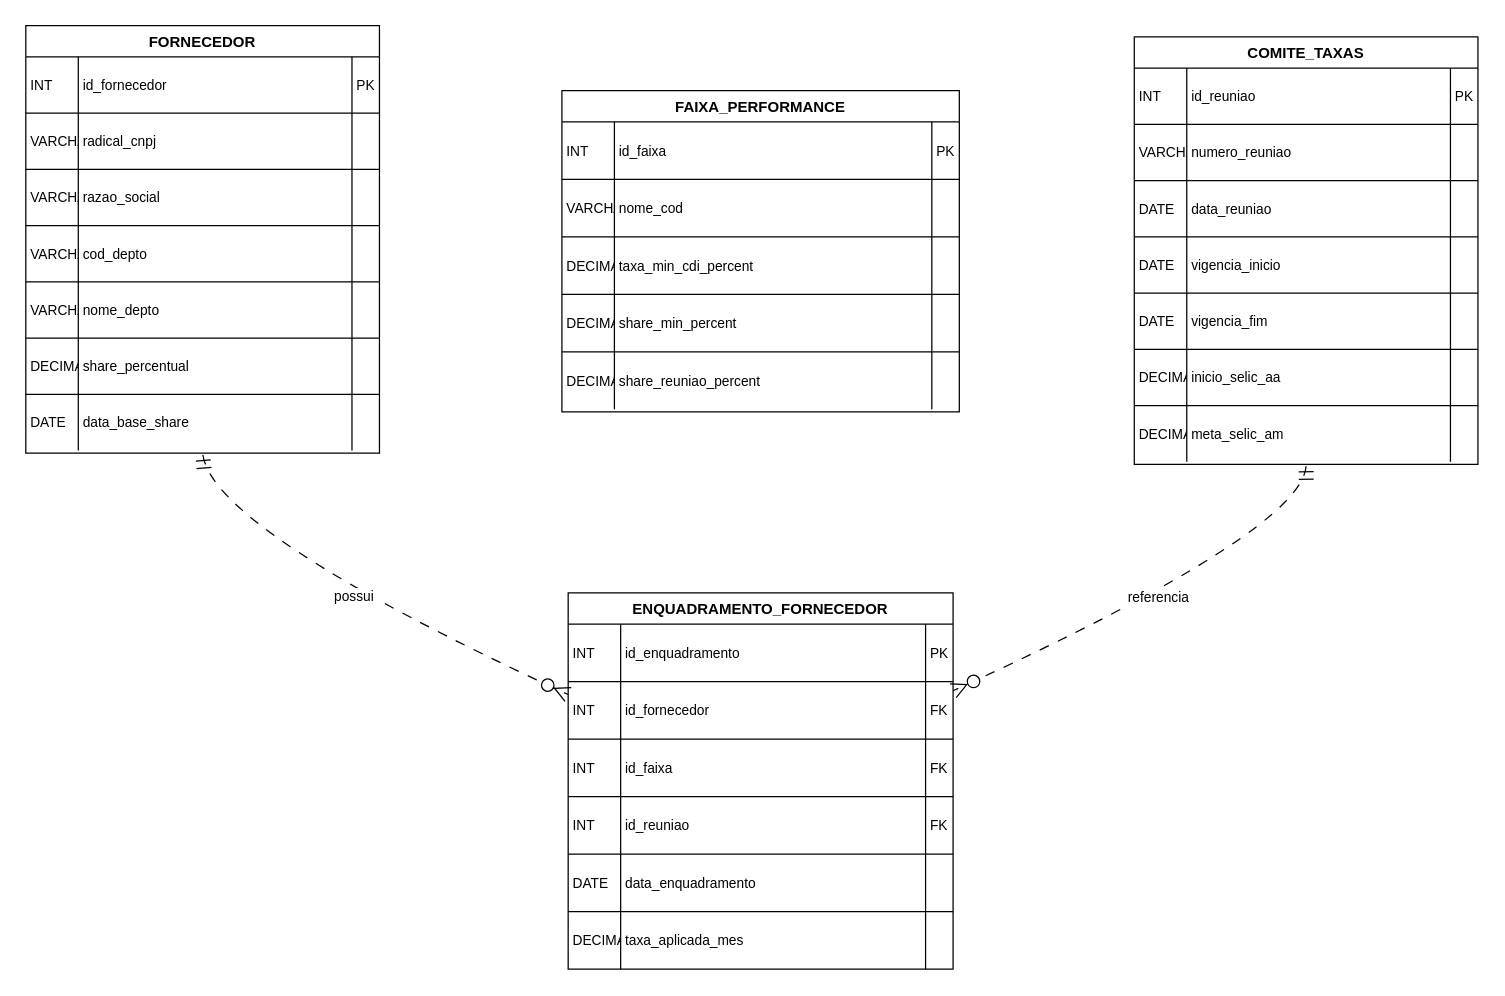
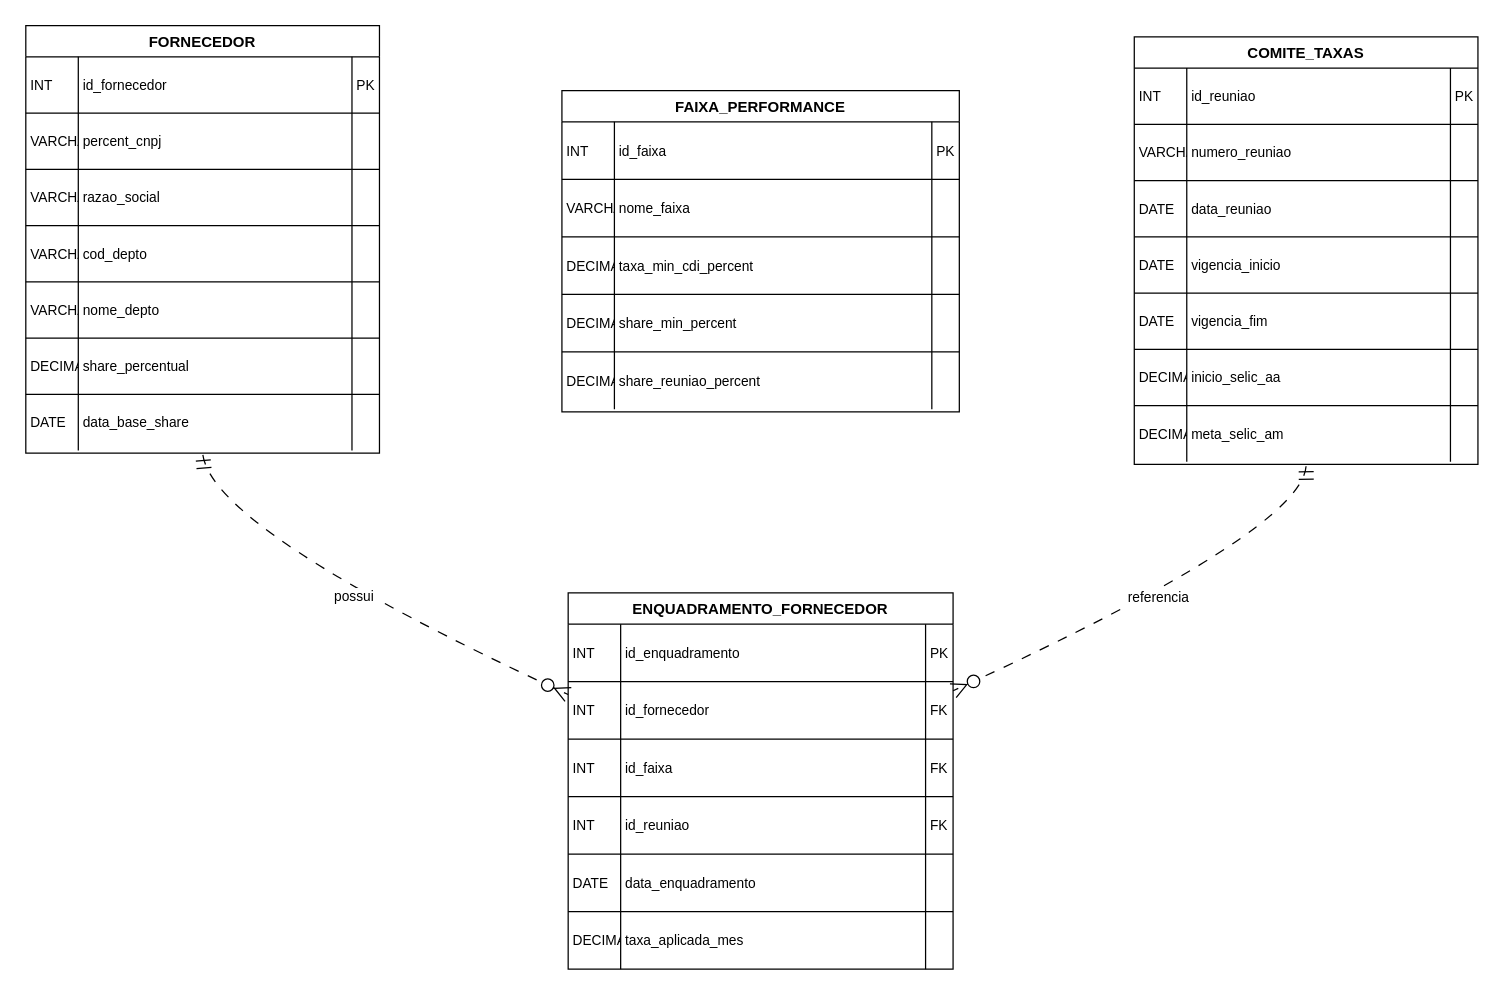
node "radical_cnpj": label "radical_cnpj" -> "percent_cnpj"
node "nome_cod": label "nome_cod" -> "nome_faixa"
